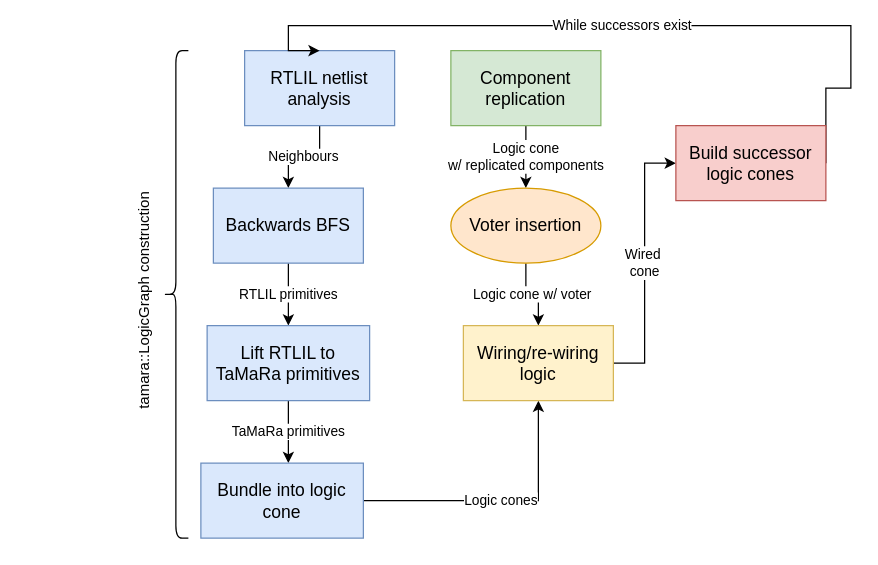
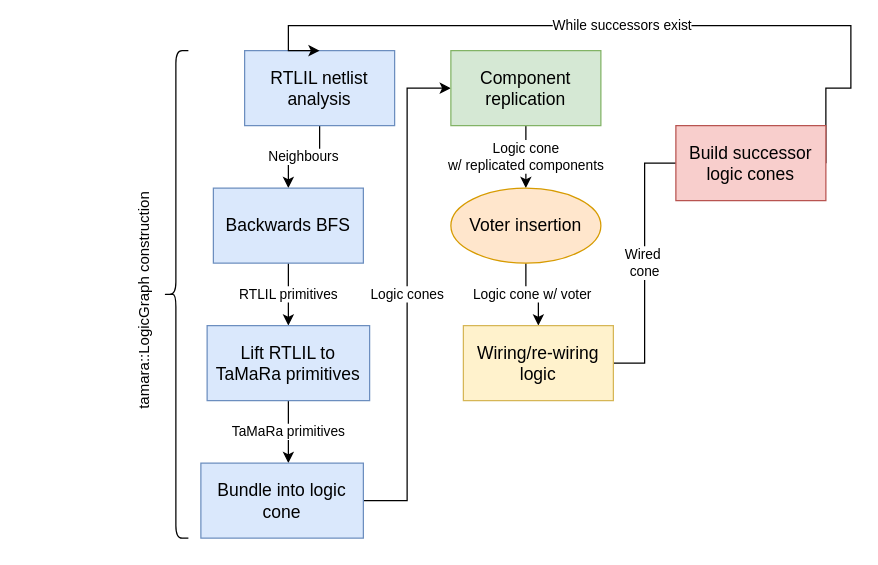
edge "Wiring/re-wiring logic" -> "Build successor logic cones": arrowhead classic -> none
edge "Bundle into logic cone" -> "Wiring/re-wiring logic": now "Bundle into logic cone" -> "Component replication"
